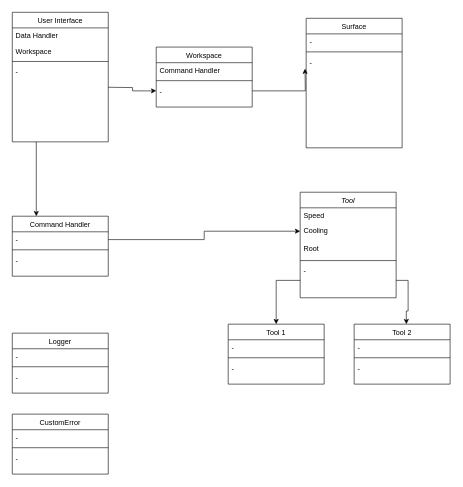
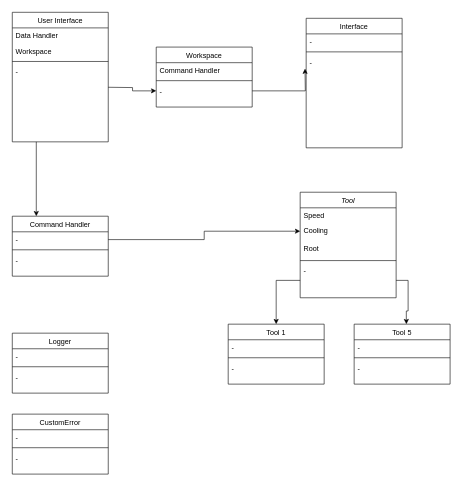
node "Surface": label "Surface" -> "Interface"
node "Tool 2": label "Tool 2" -> "Tool 5"
